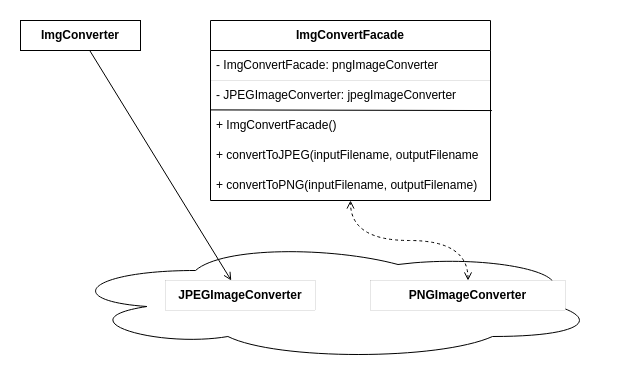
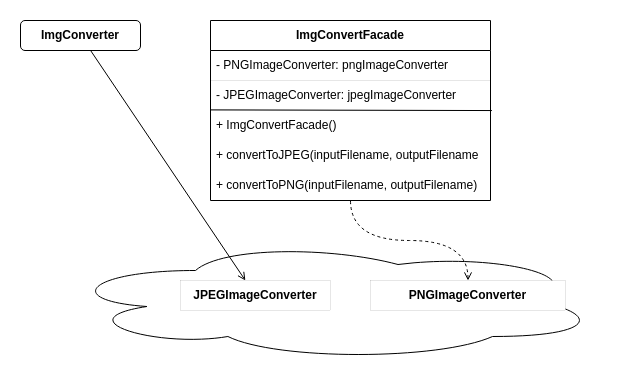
node "ImgConverter": shape rectangle -> rounded rectangle
node "- ImgConvertFacade: pngImageConverter": label "- ImgConvertFacade: pngImageConverter" -> "- PNGImageConverter: pngImageConverter"
edge "ImgConvertFacade" -- "PNGImageConverter": arrowhead open -> none
node "JPEGImageConverter": moved (241, 296) -> (256, 296)
